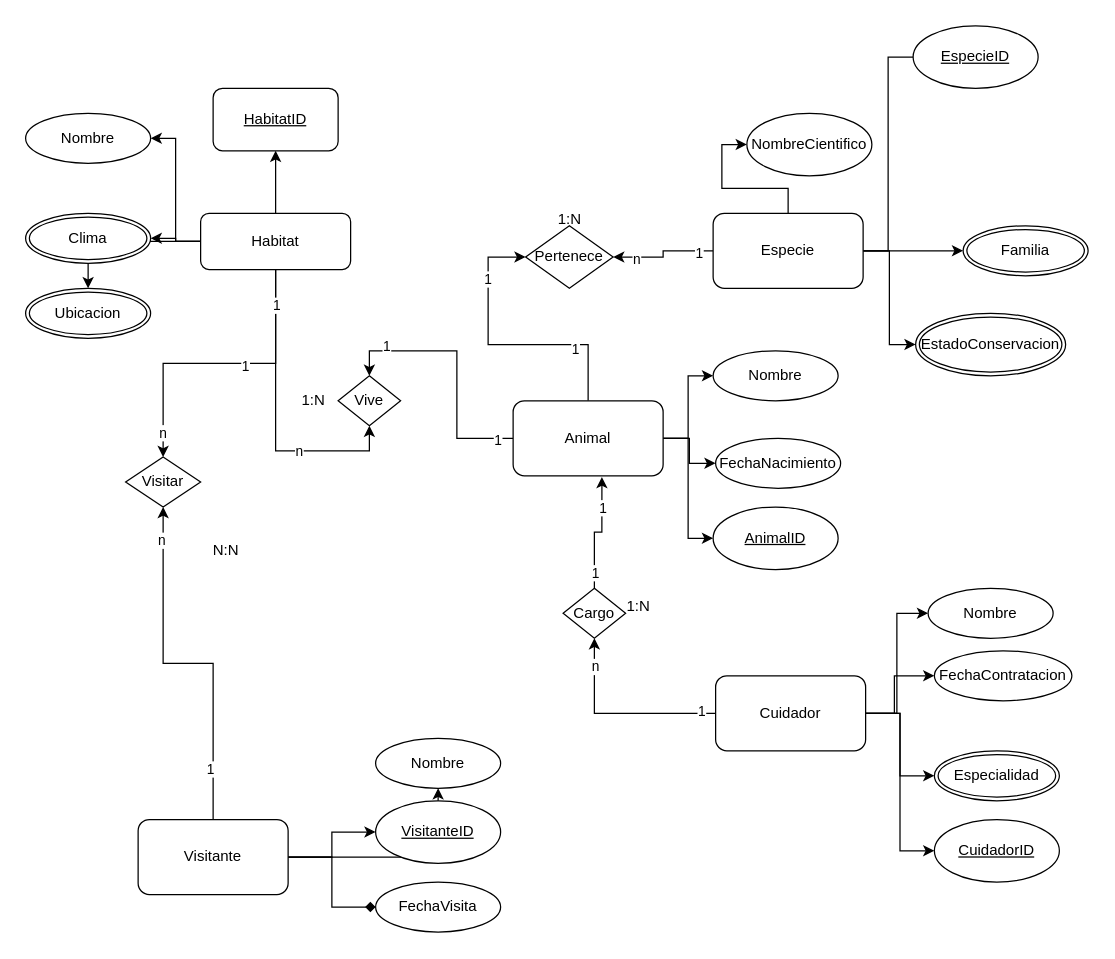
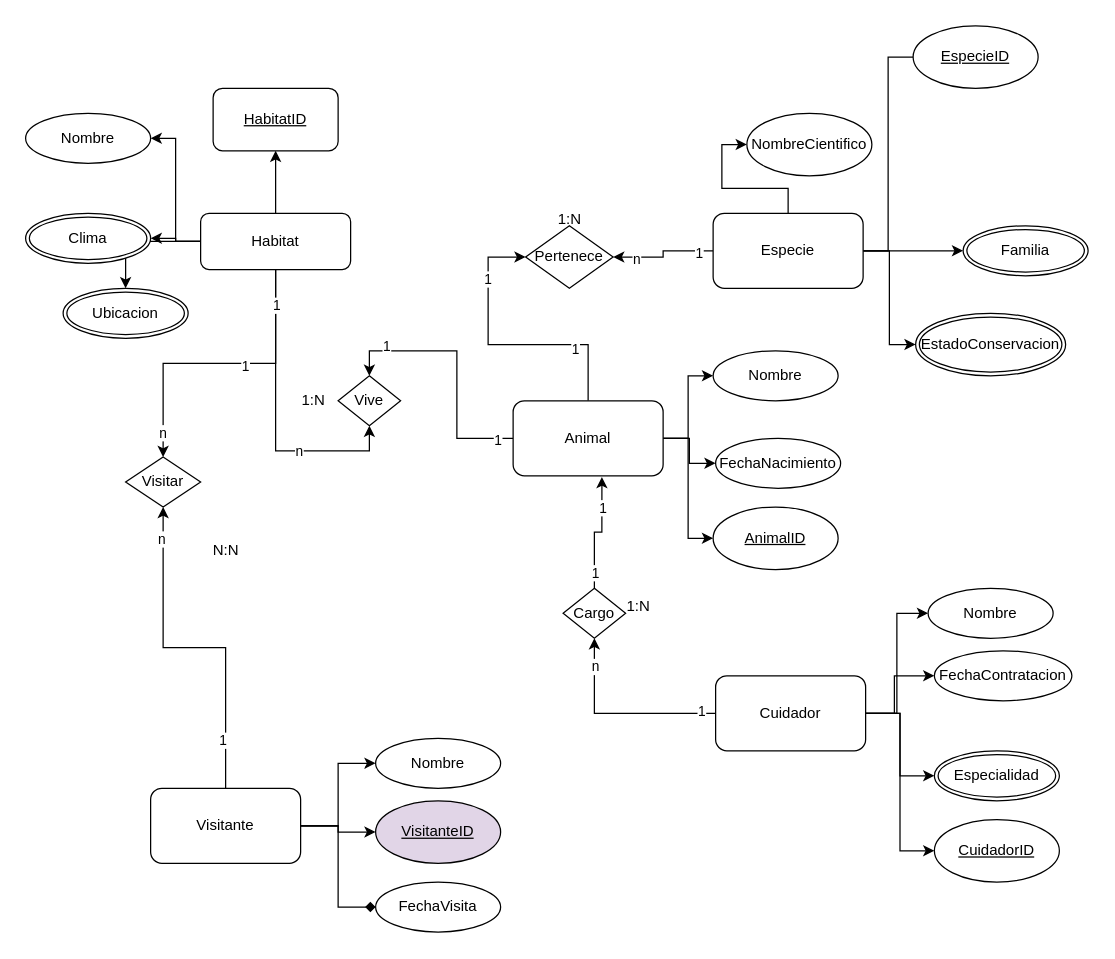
node "Ubicacion": moved (88, 313) -> (126, 313)
node "VisitanteID": fillcolor #ffffff -> #e1d5e7
node "Visitante": moved (213, 857) -> (226, 826)
